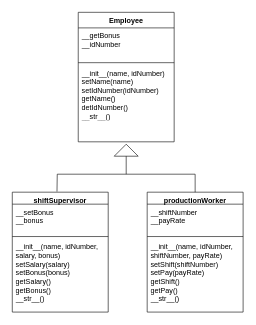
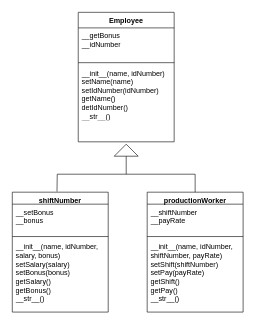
node "shiftSupervisor": label "shiftSupervisor" -> "shiftNumber"
